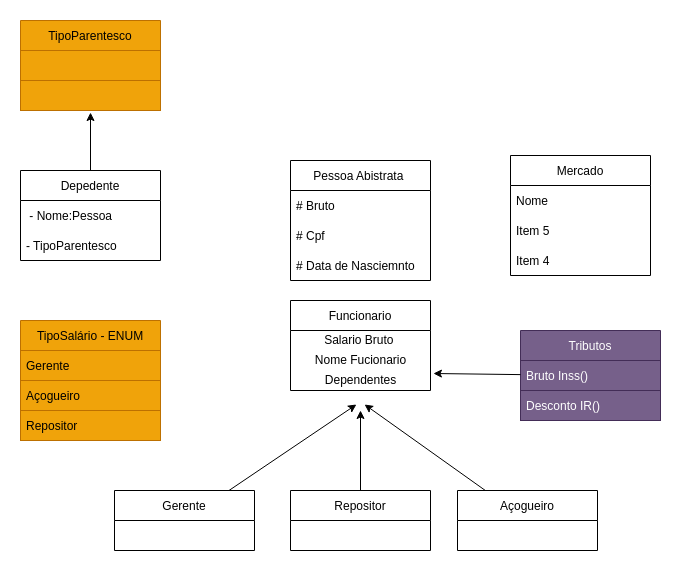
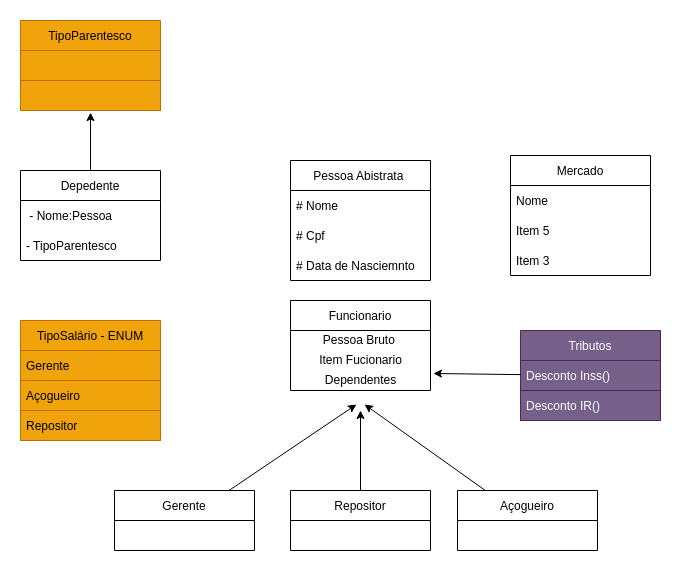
node "# Bruto": label "# Bruto" -> "# Nome"
node "Item 4": label "Item 4" -> "Item 3"
node "Salario Bruto": label "Salario Bruto" -> "Pessoa Bruto"
node "Nome Fucionario": label "Nome Fucionario" -> "Item Fucionario"
node "Bruto Inss()": label "Bruto Inss()" -> "Desconto Inss()"
